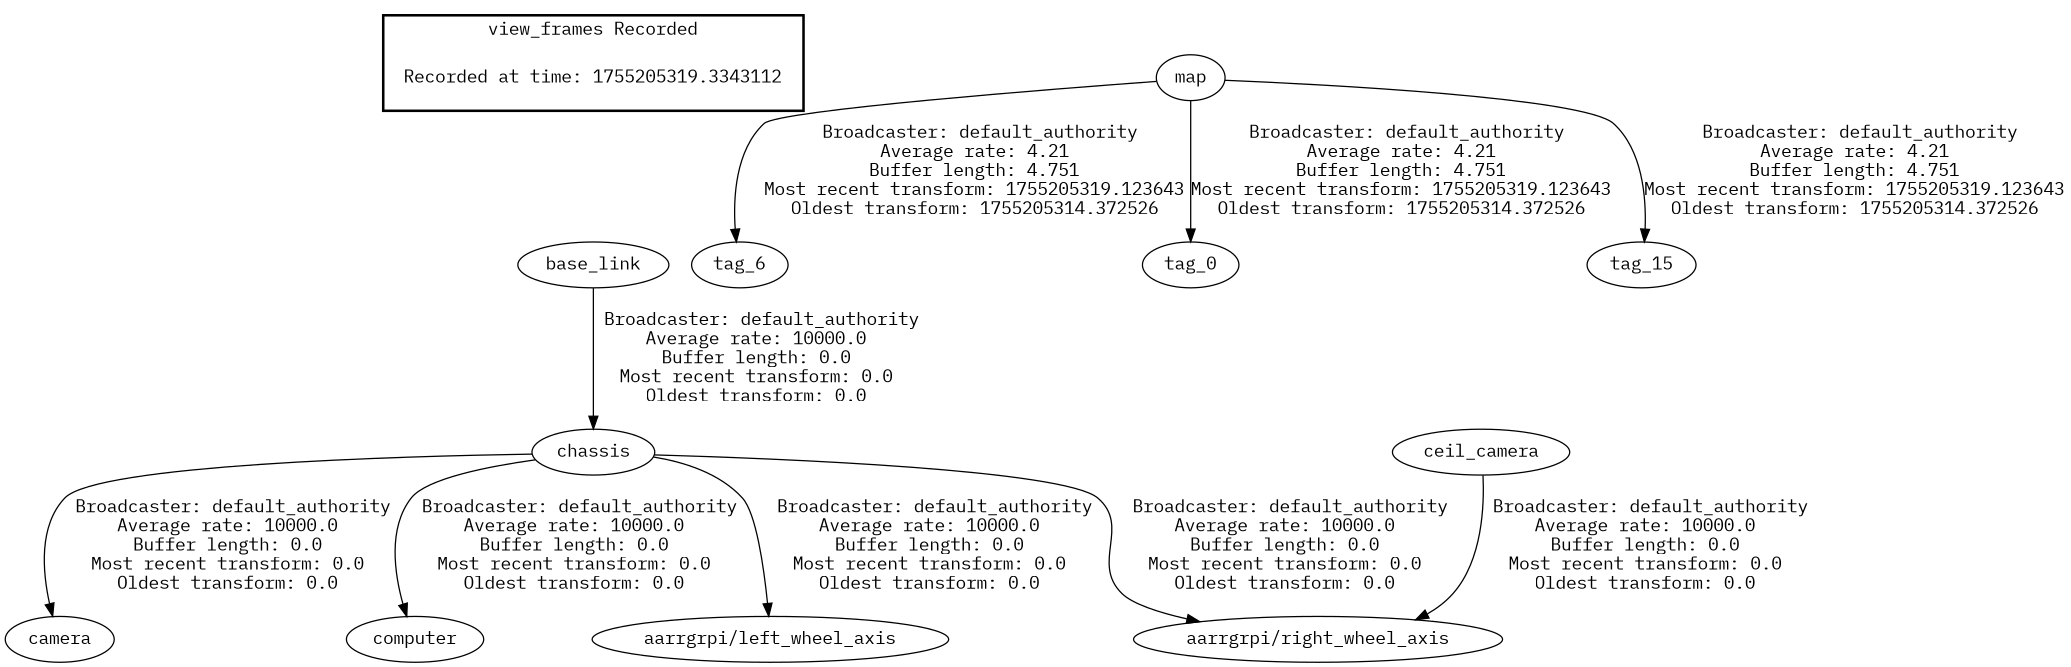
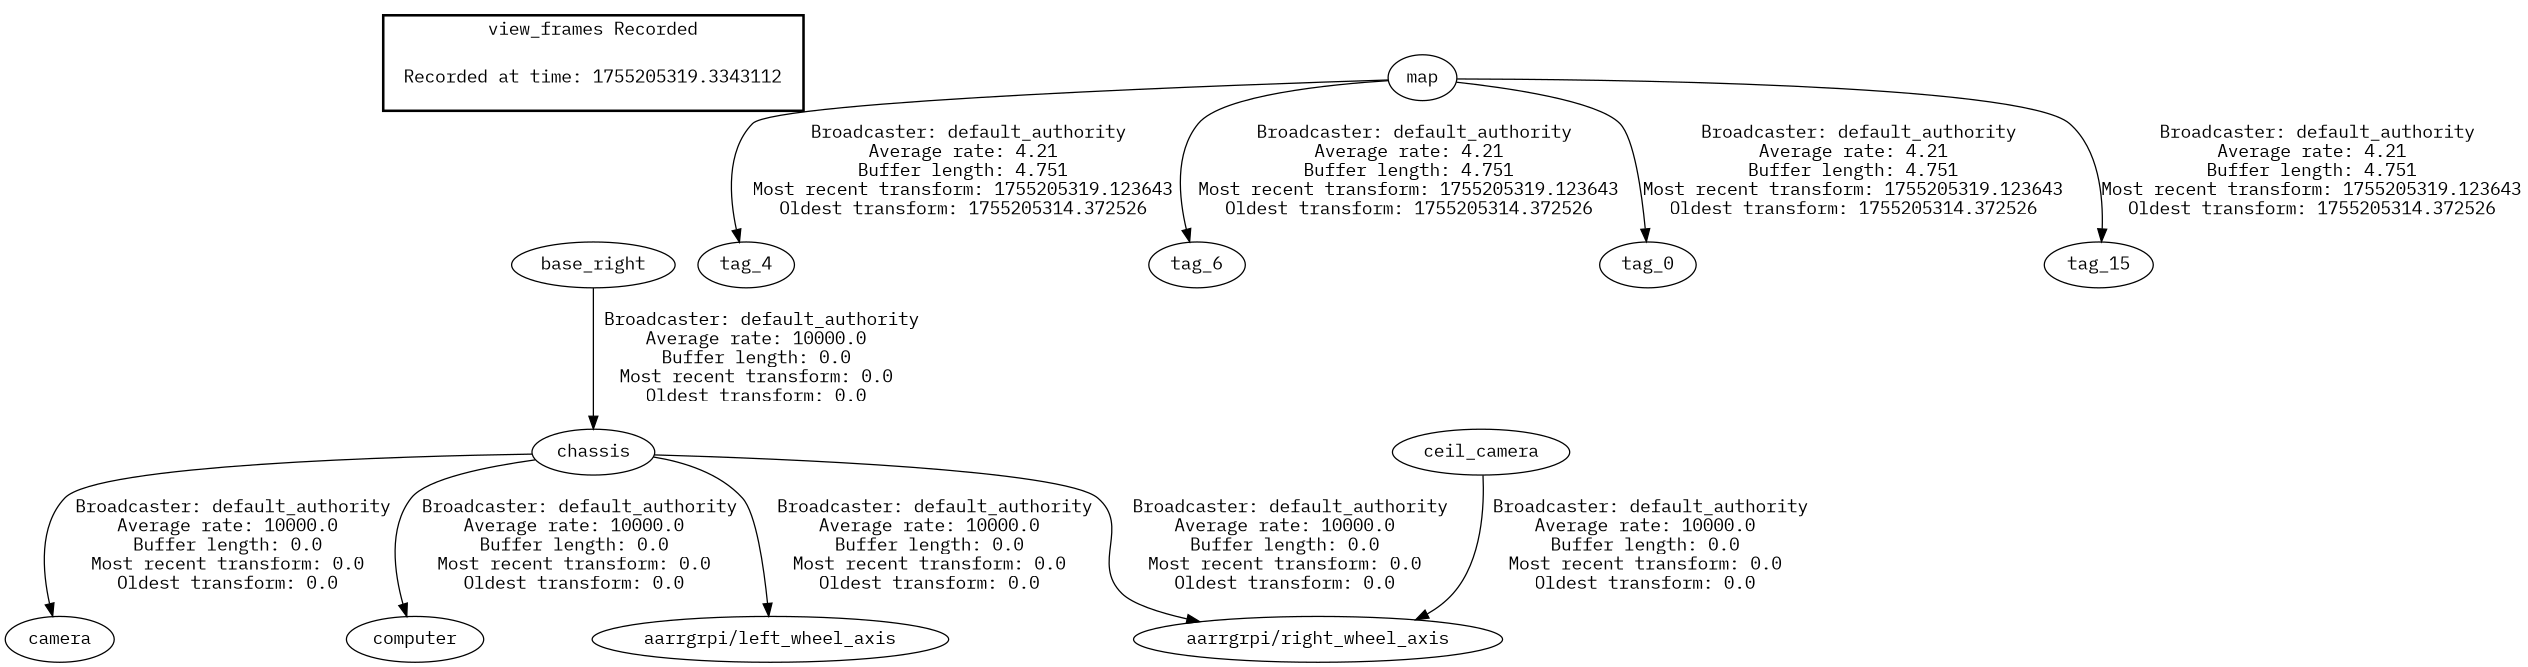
node "base_link": label "base_link" -> "base_right"
node "tag_4": added
